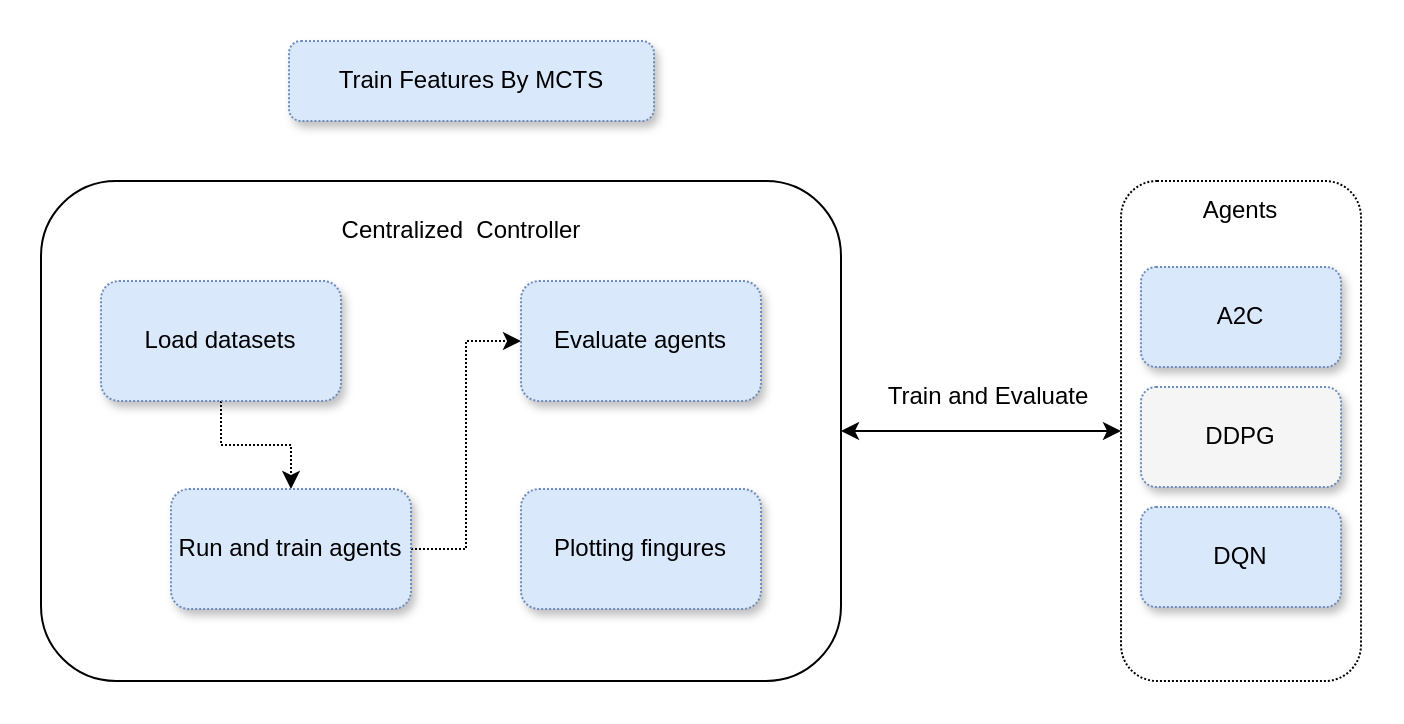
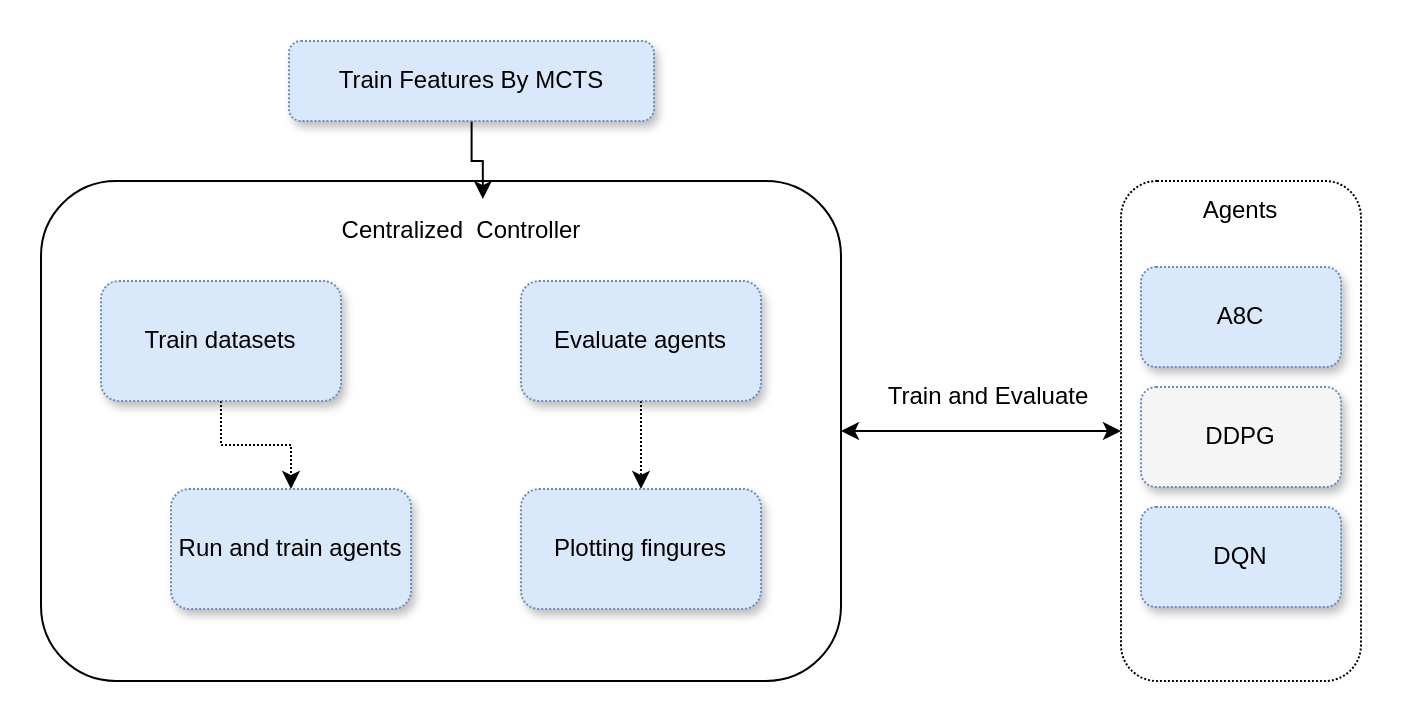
edge "Train Features By MCTS" -> "Centralized Controller": added
node "A2C": label "A2C" -> "A8C"
node "Load datasets": label "Load datasets" -> "Train datasets"
edge "Evaluate agents" -> "Plotting fingures": added
edge "Run and train agents" -> "Evaluate agents": removed
